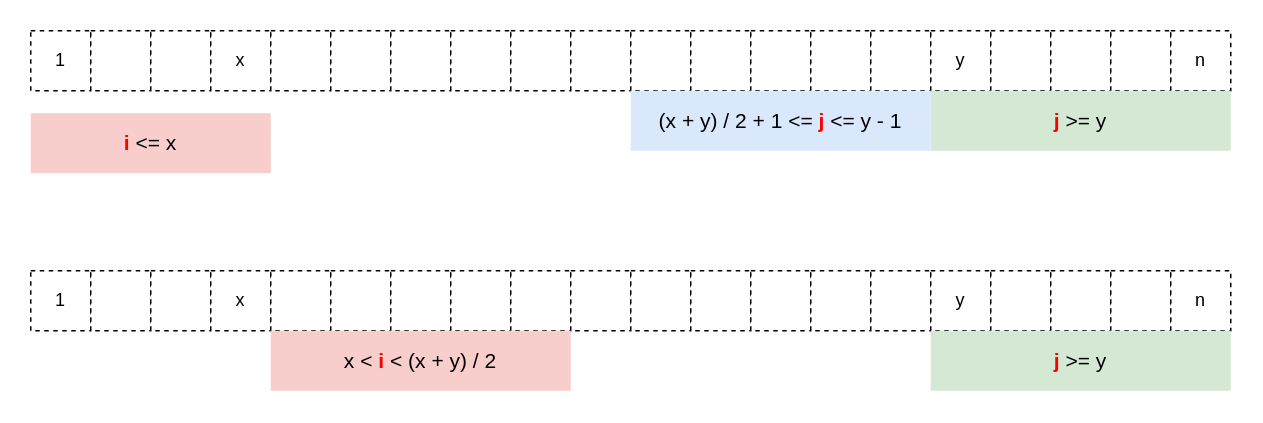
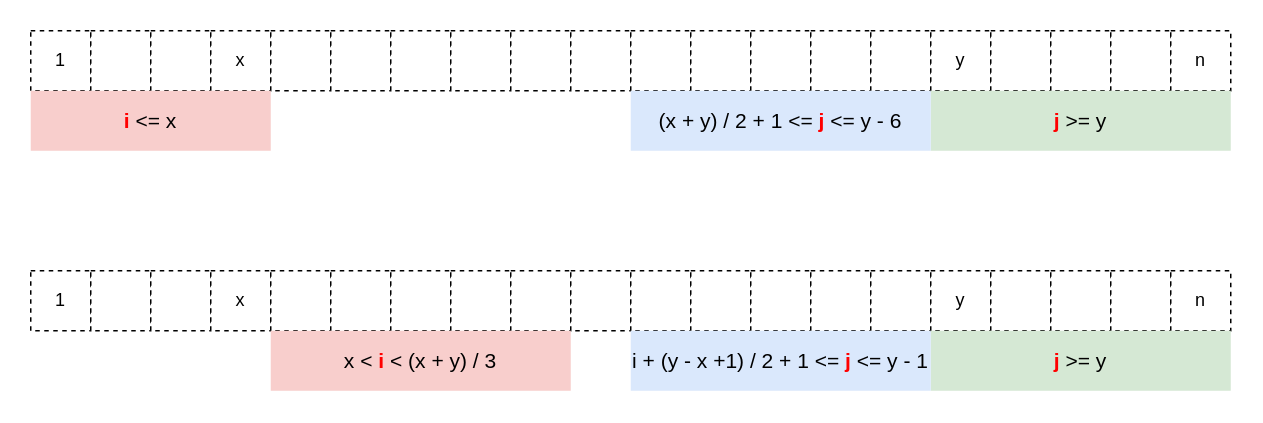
node "(x + y) / 2 + 1 <= j <= y - 1": label "(x + y) / 2 + 1 <= j <= y - 1" -> "(x + y) / 2 + 1 <= j <= y - 6"
node "i <= x": moved (151, 143) -> (151, 121)
node "x < i < (x + y) / 2": label "x < i < (x + y) / 2" -> "x < i < (x + y) / 3"
node "i + (y - x +1) / 2 + 1 <= j <= y - 1": added
